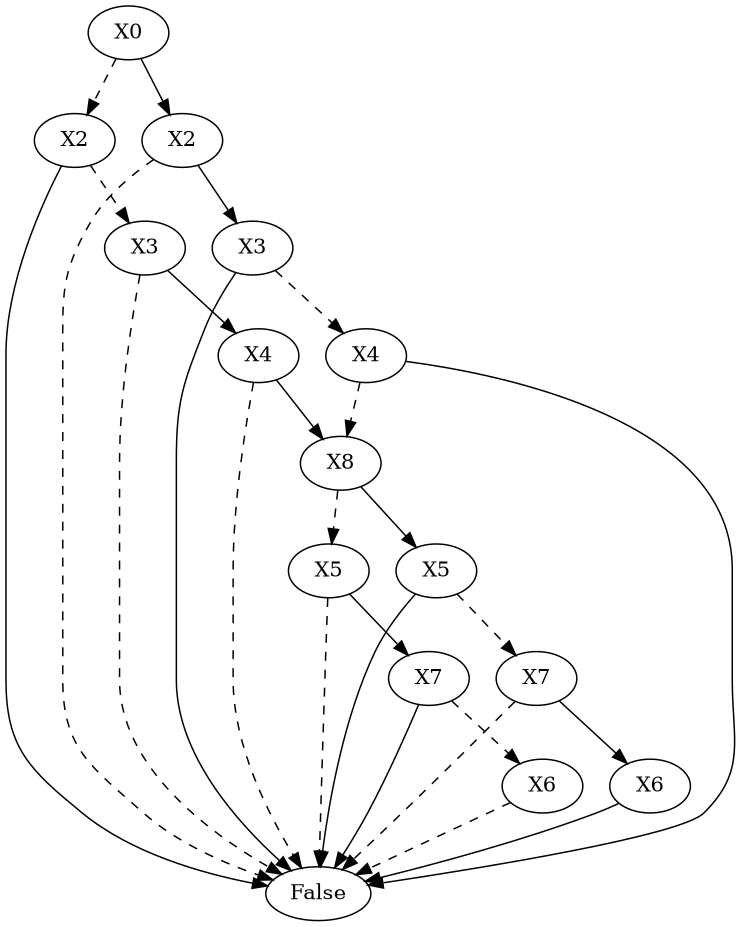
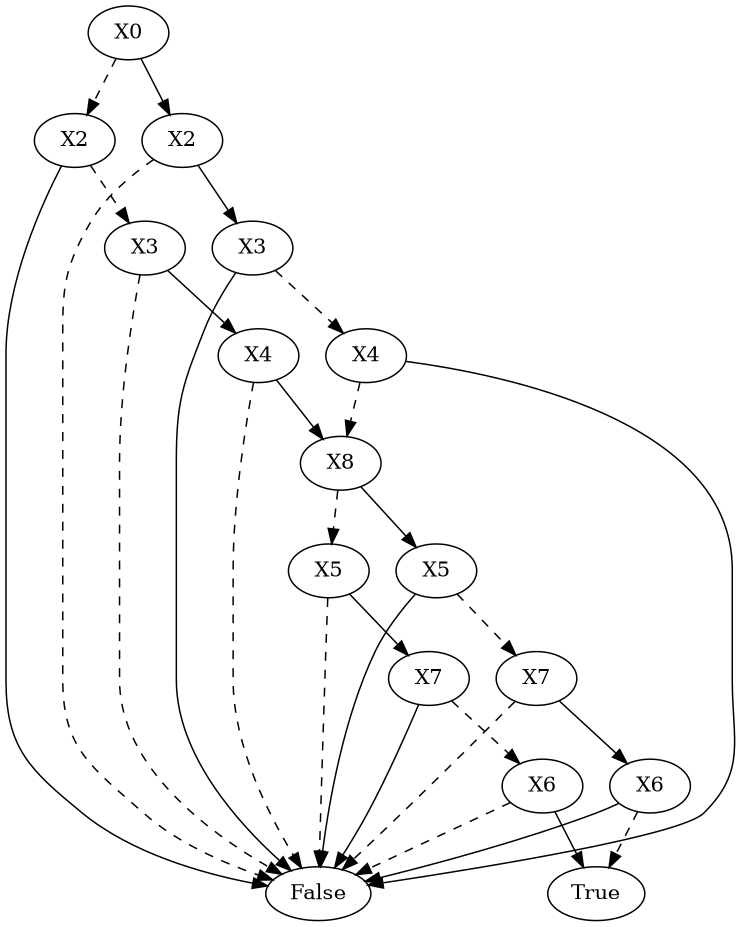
node "True": added
